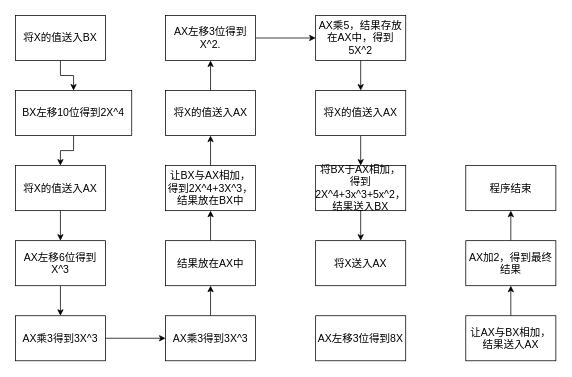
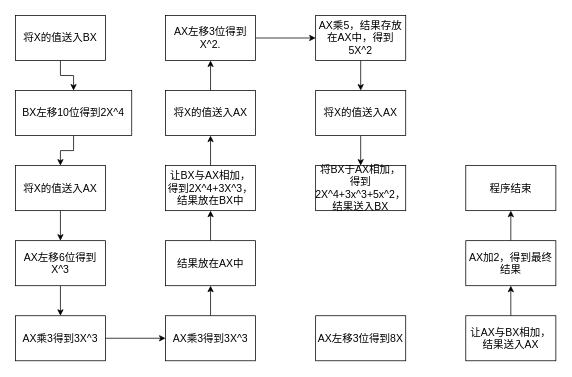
edge "将BX于AX相加，得到2X^4+3x^3+5x^2，结果送入BX" -> "将X送入AX": removed
node "将X送入AX": removed
